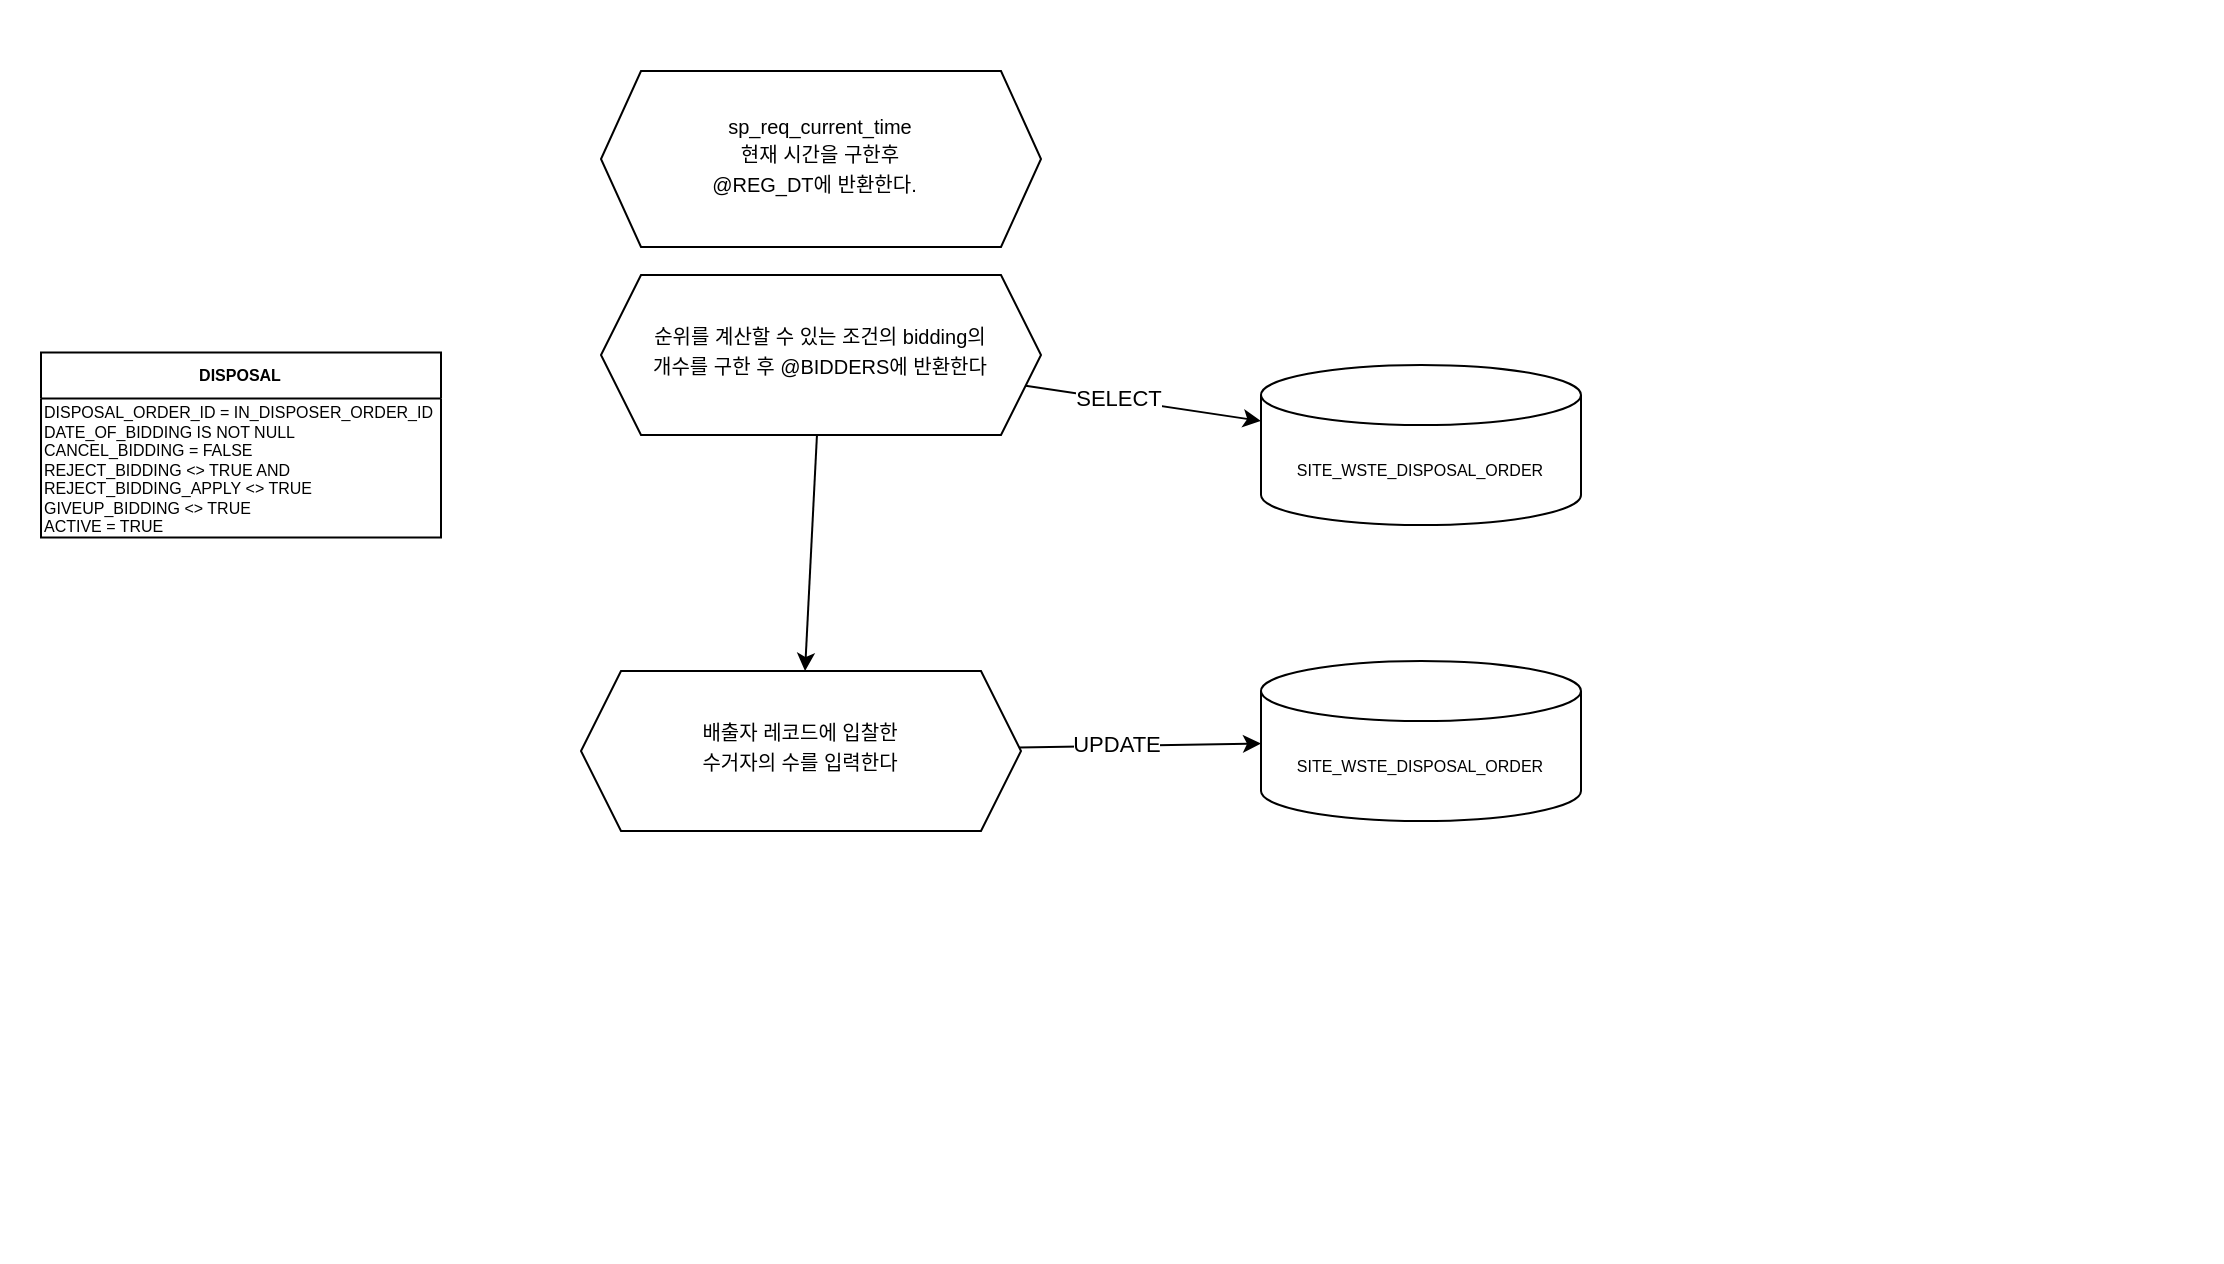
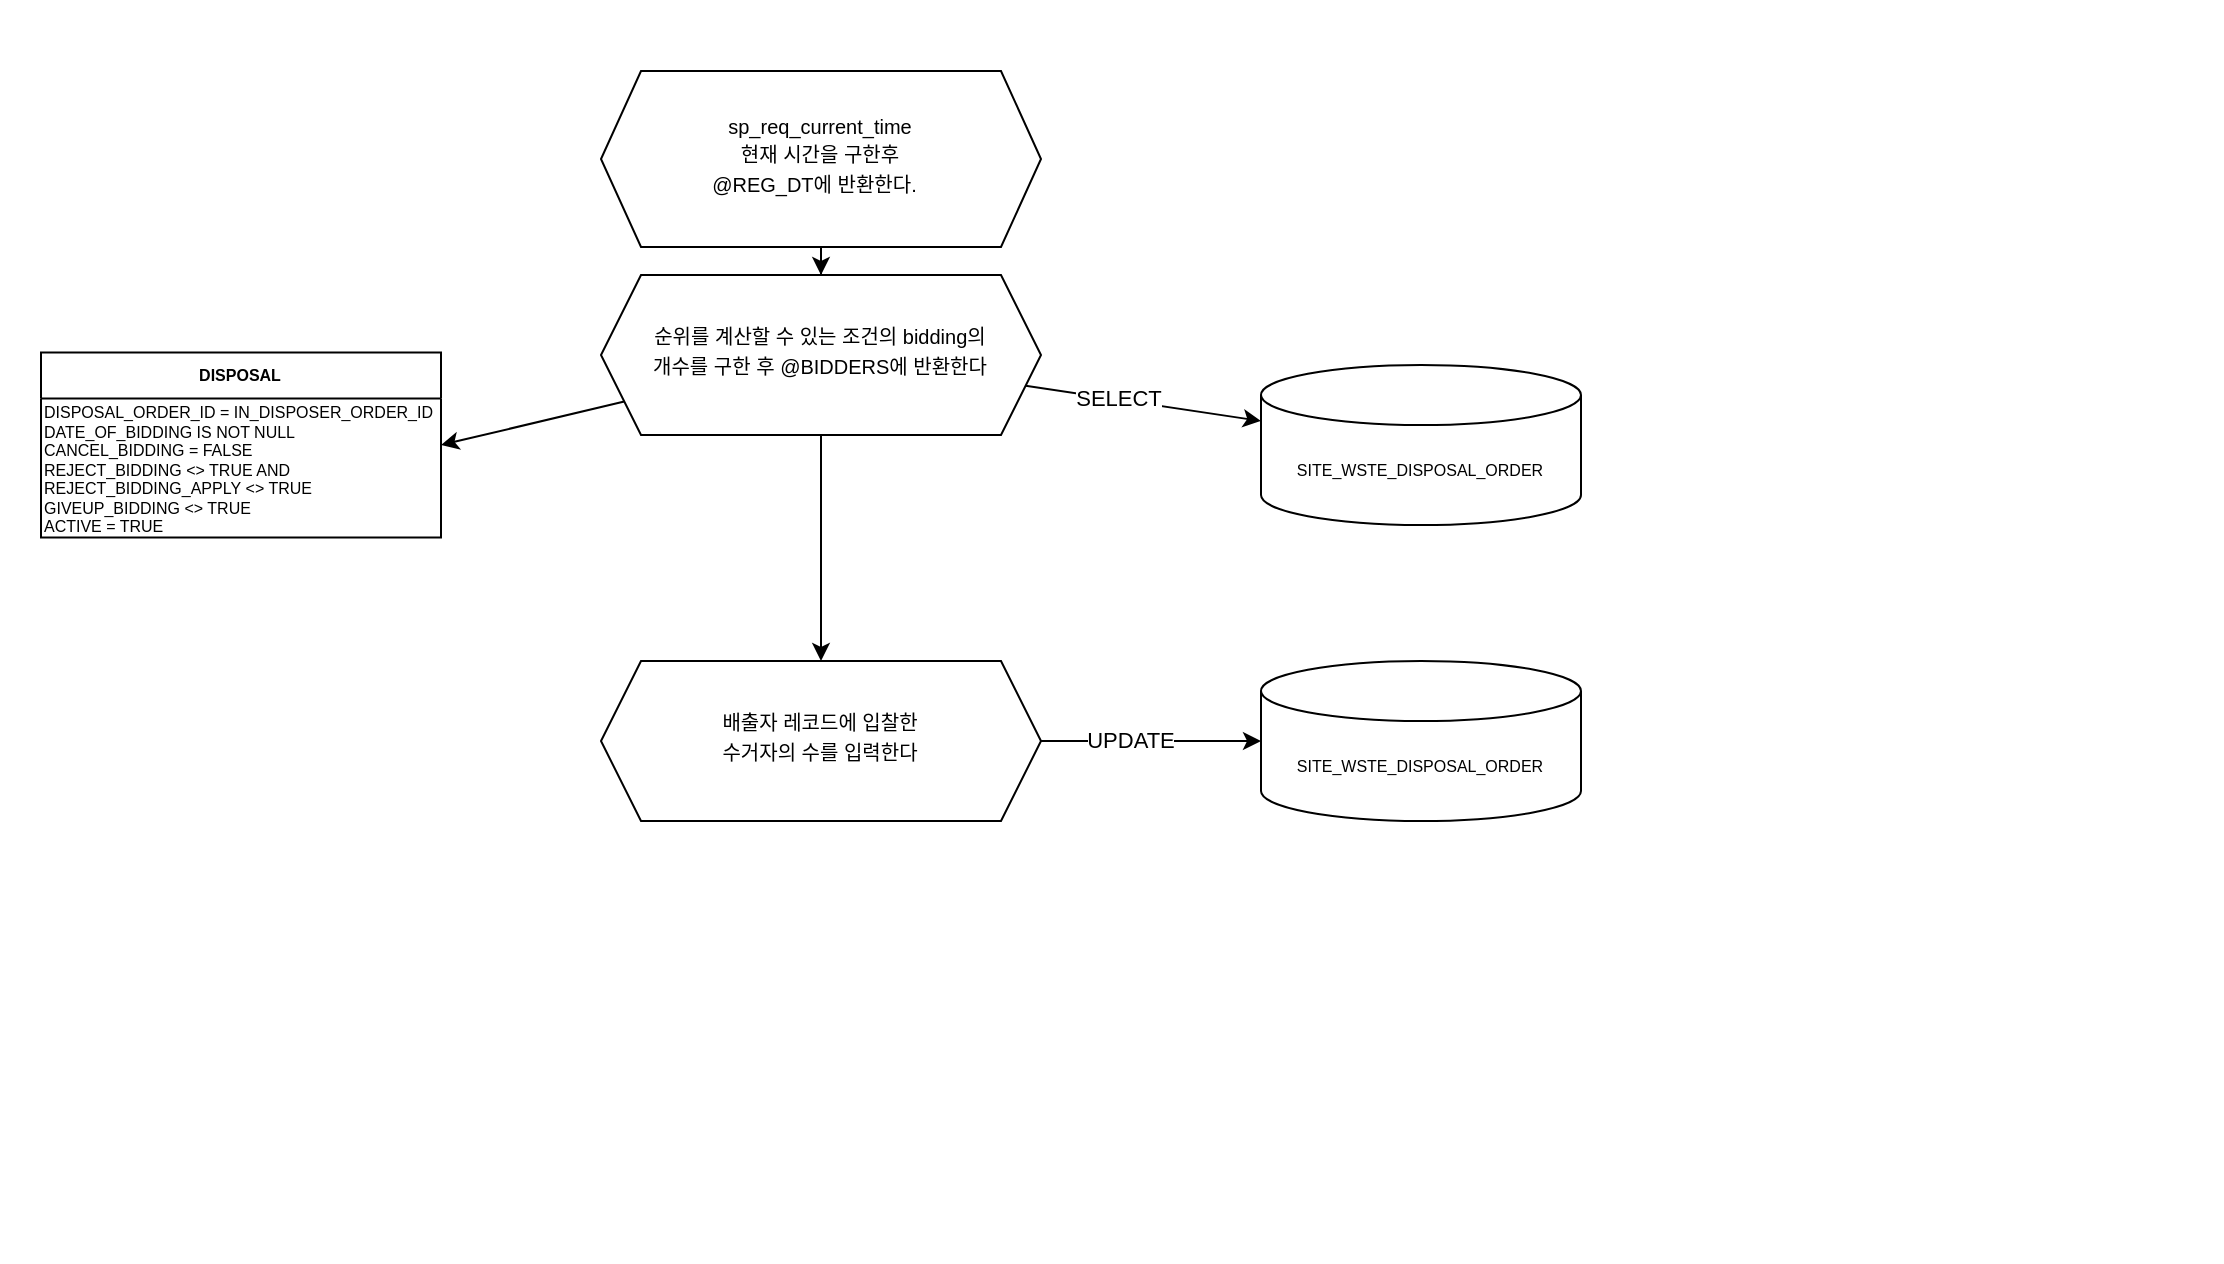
edge "sp_req_current_time 현재 시간을 구한후 @REG_DT에 반환한다." -> "순위를 계산할 수 있는 조건의 bidding의 개수를 구한 후 @BIDDERS에 반환한다": added
edge "순위를 계산할 수 있는 조건의 bidding의 개수를 구한 후 @BIDDERS에 반환한다" -> "DISPOSAL": added
node "배출자 레코드에 입찰한 수거자의 수를 입력한다": moved (801, 751) -> (821, 741)
